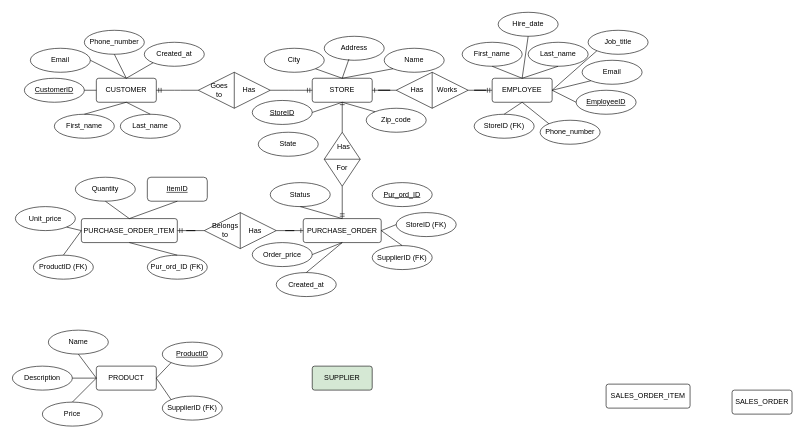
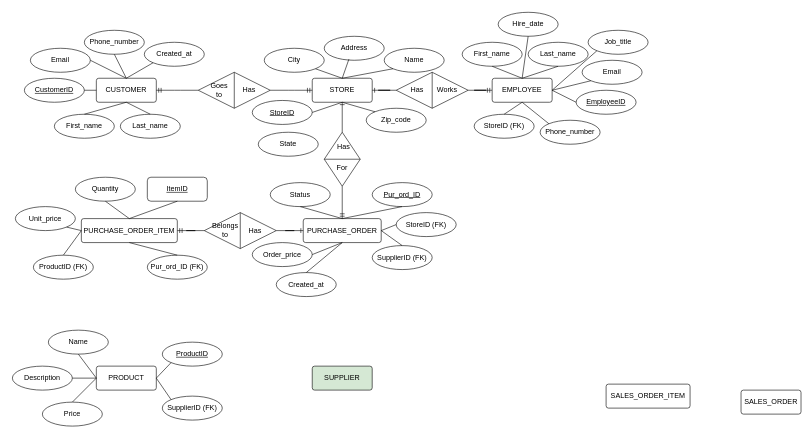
edge "Pur_ord_ID" -- "PURCHASE_ORDER": added
node "SALES_ORDER": moved (762, 402) -> (771, 402)
